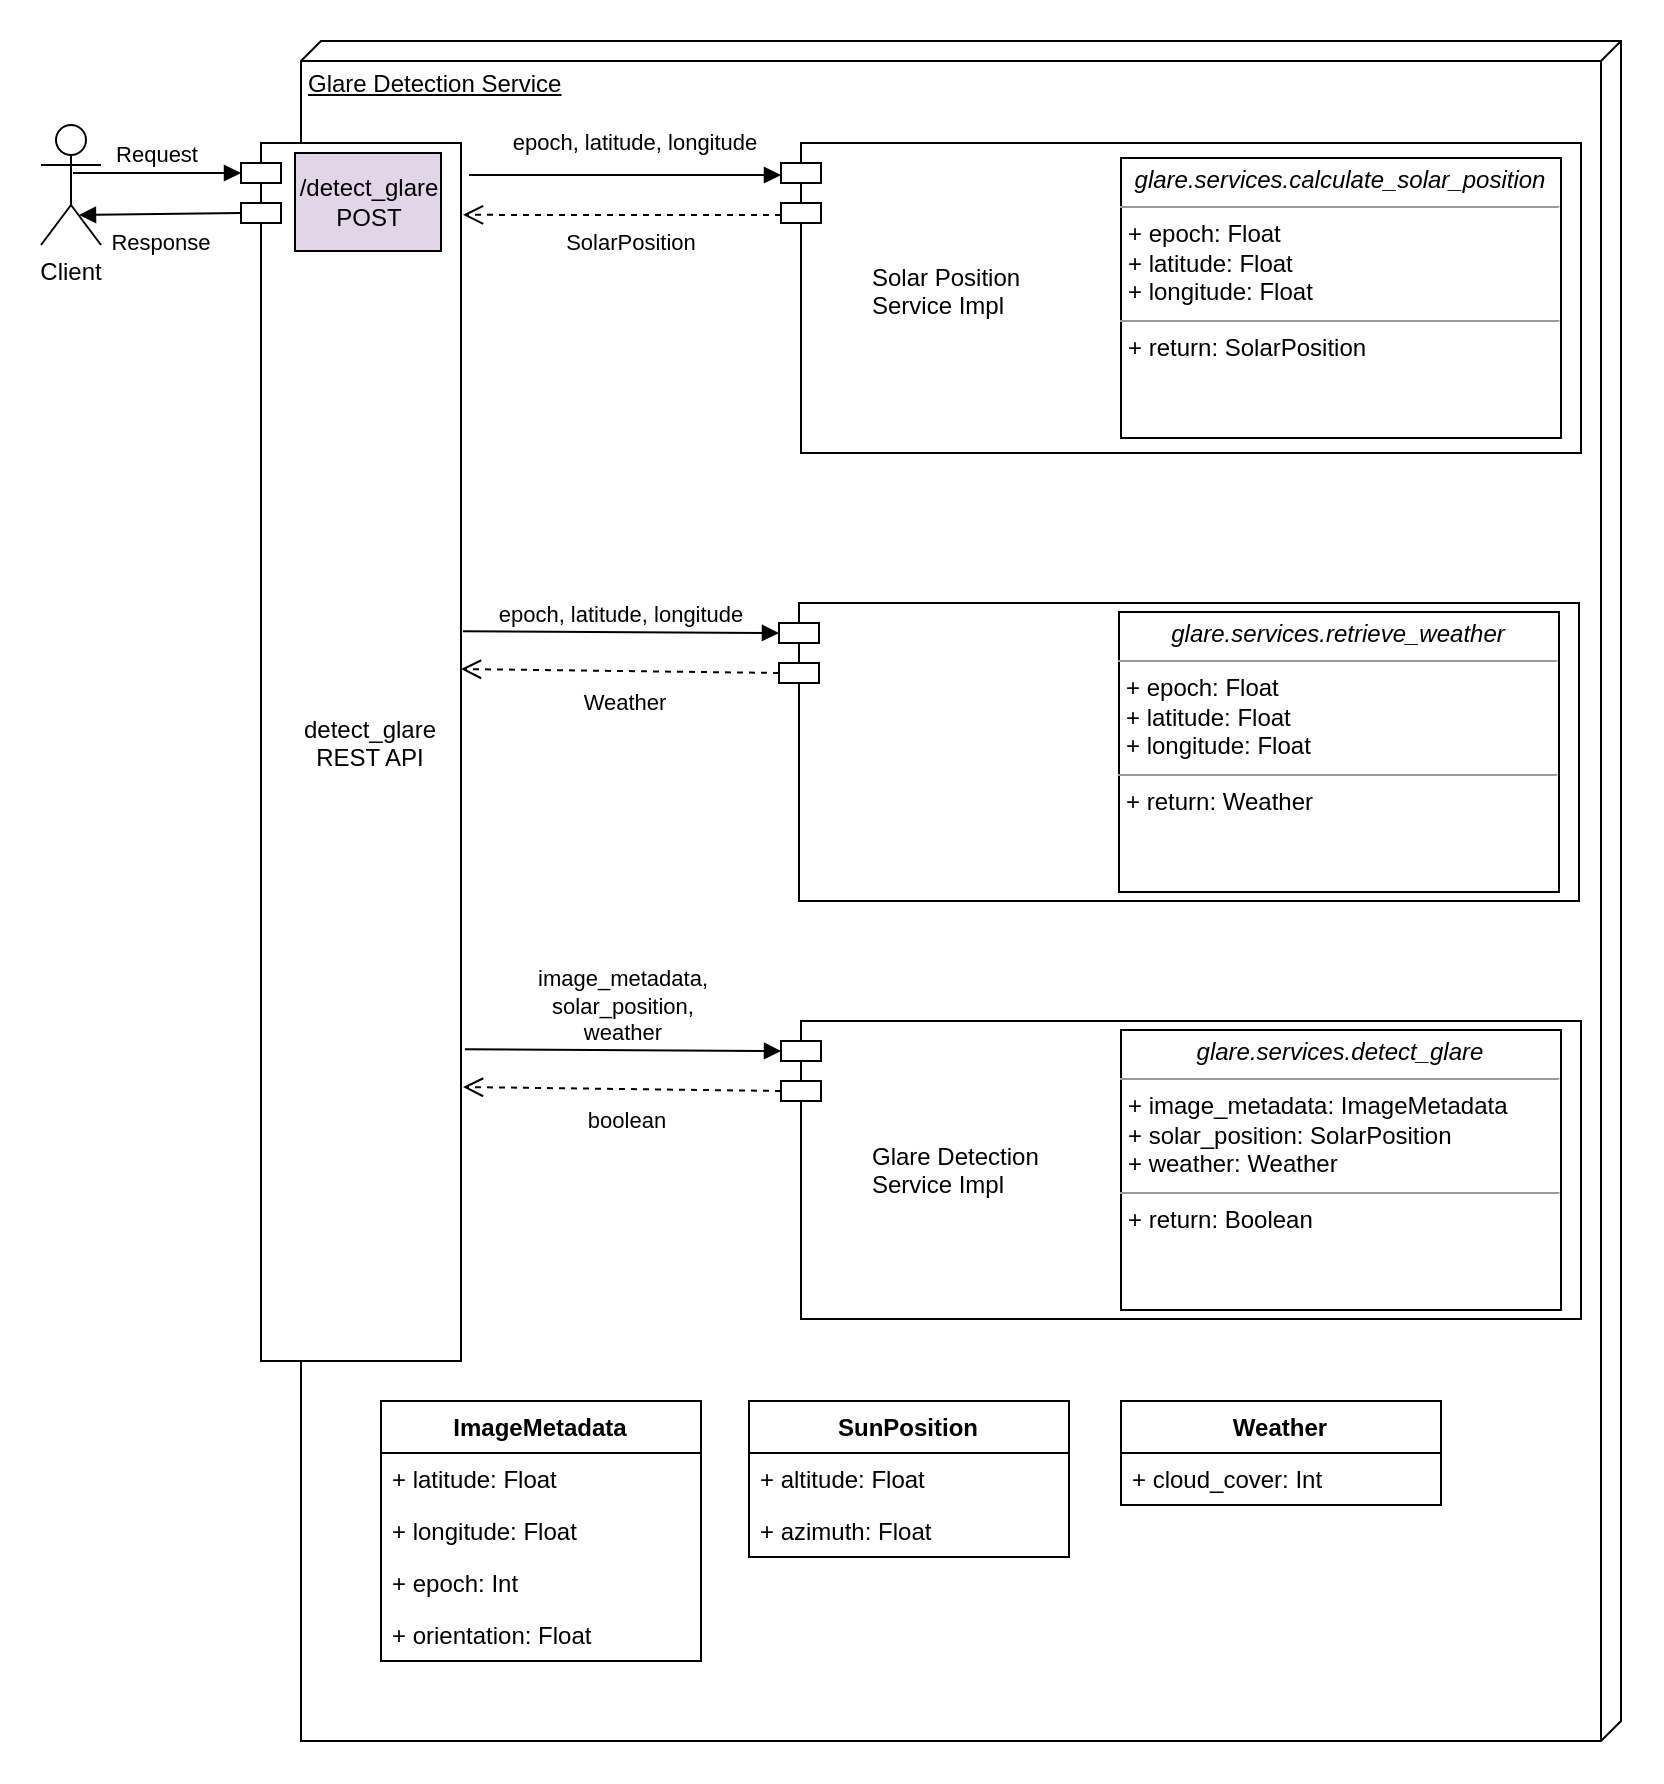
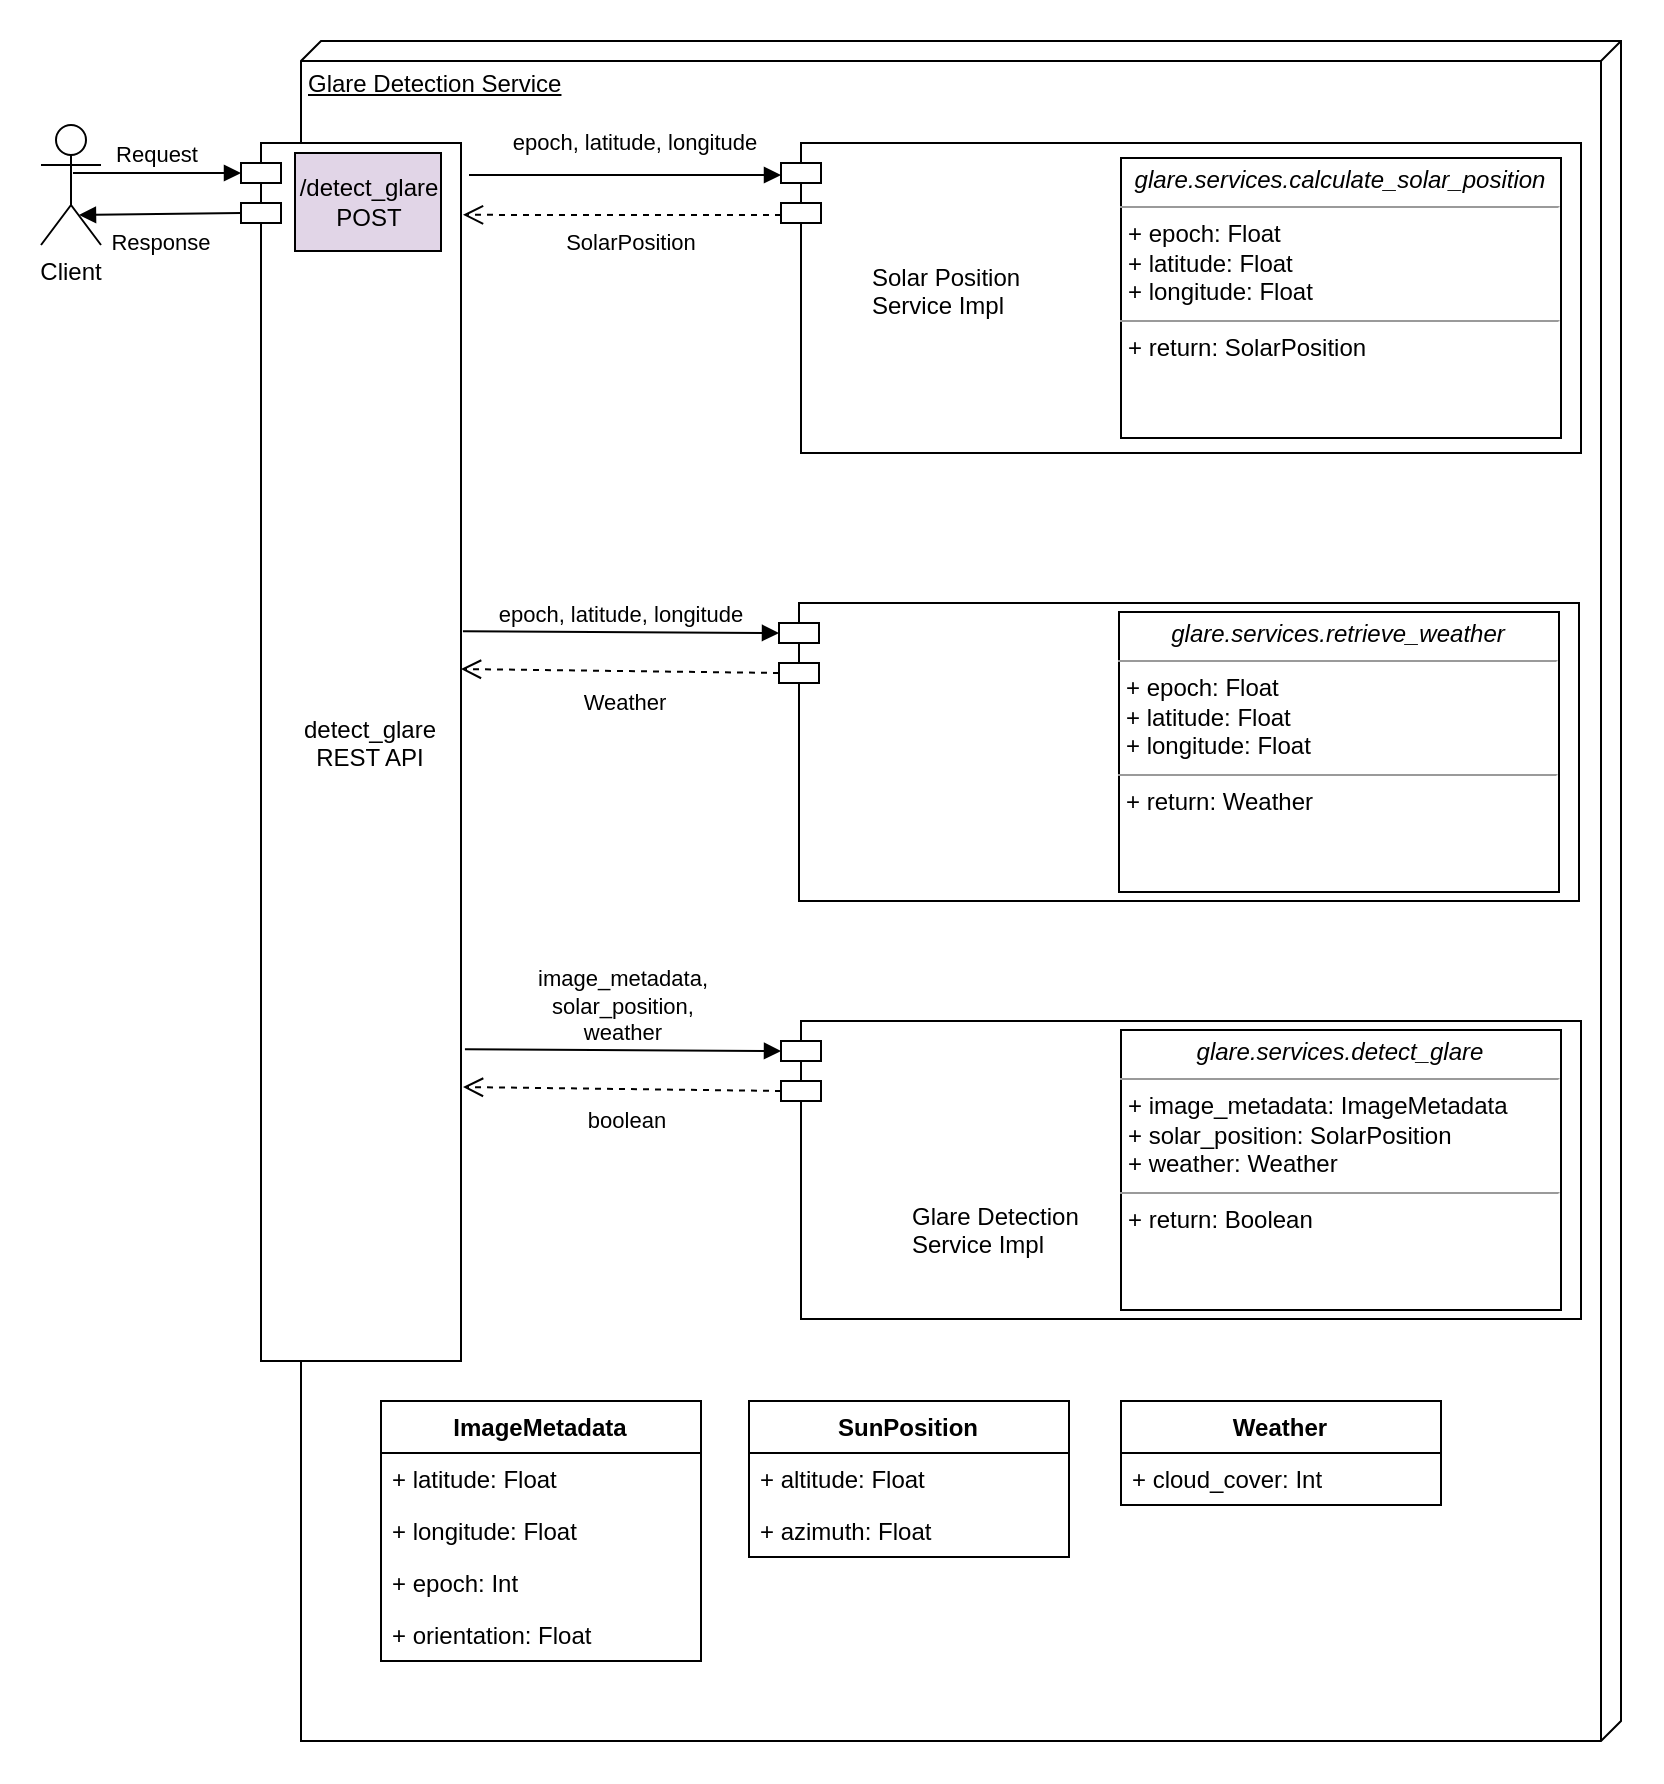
node "Glare Detection Service Impl": moved (961, 1170) -> (1001, 1230)
